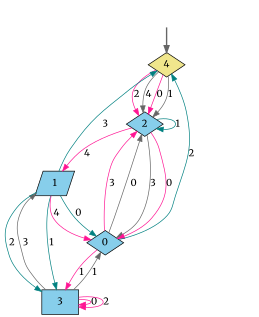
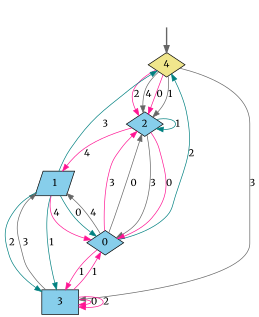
edge "0" -> "1": added, label "4"
edge "4" -> "3": added, label "3"
edge "3" -> "0": color gray40 -> deeppink
